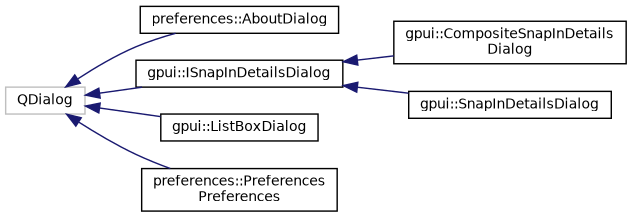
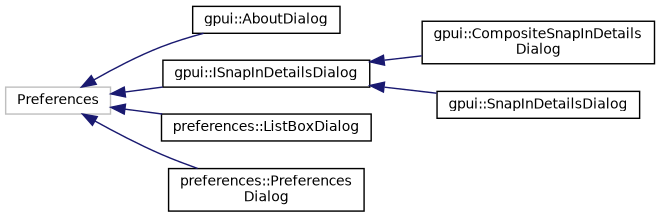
node "preferences::AboutDialog": label "preferences::AboutDialog" -> "gpui::AboutDialog"
node "QDialog": label "QDialog" -> "Preferences"
node "gpui::ListBoxDialog": label "gpui::ListBoxDialog" -> "preferences::ListBoxDialog"
node "preferences::Preferences Preferences": label "preferences::Preferences Preferences" -> "preferences::Preferences Dialog"
